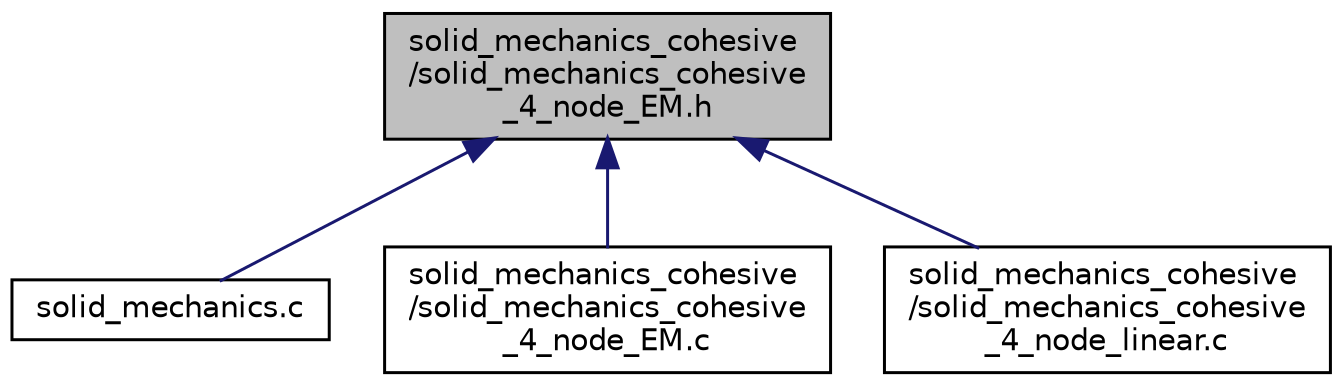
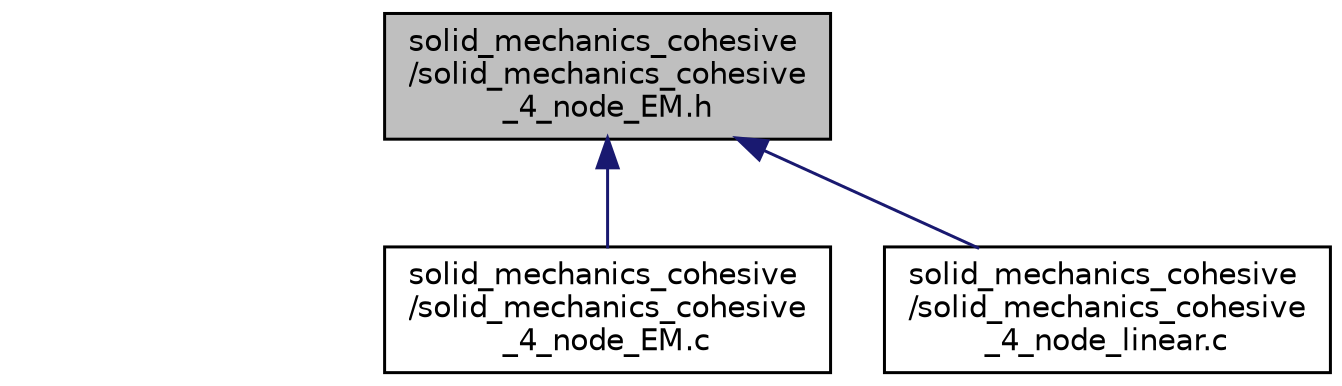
node "solid_mechanics.c": removed
